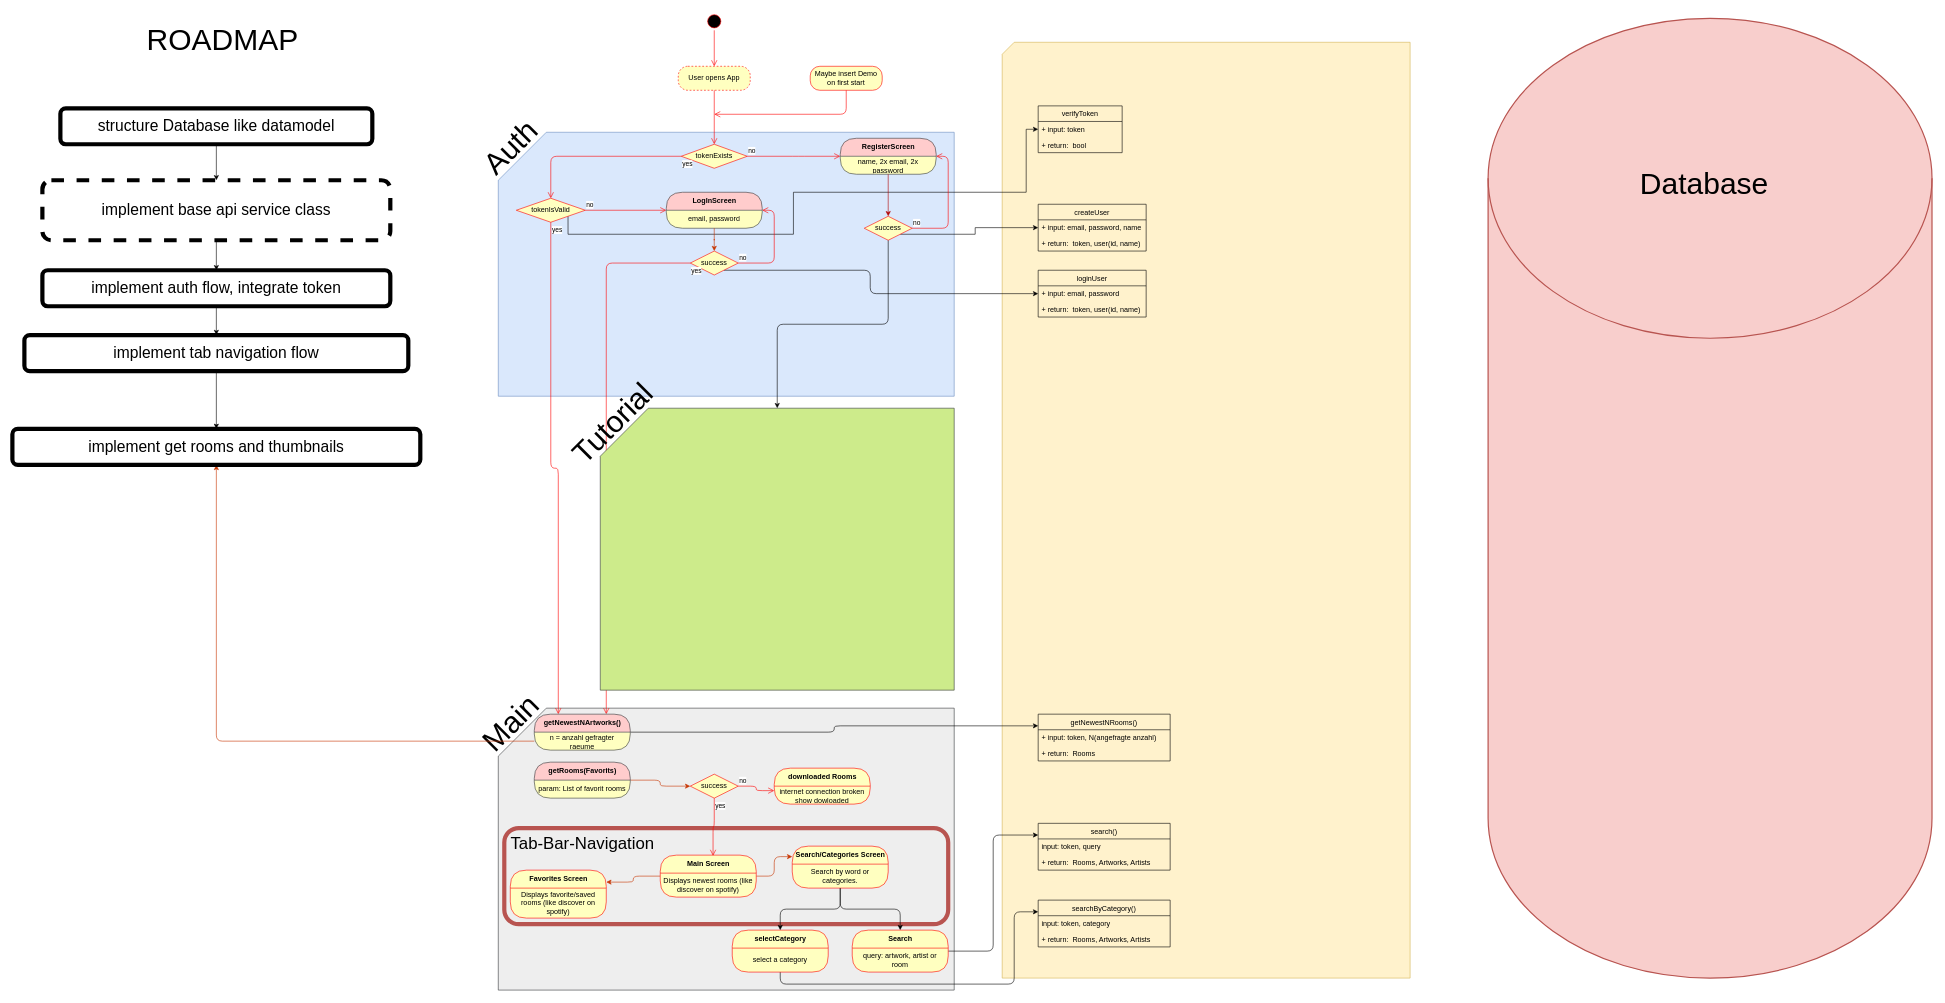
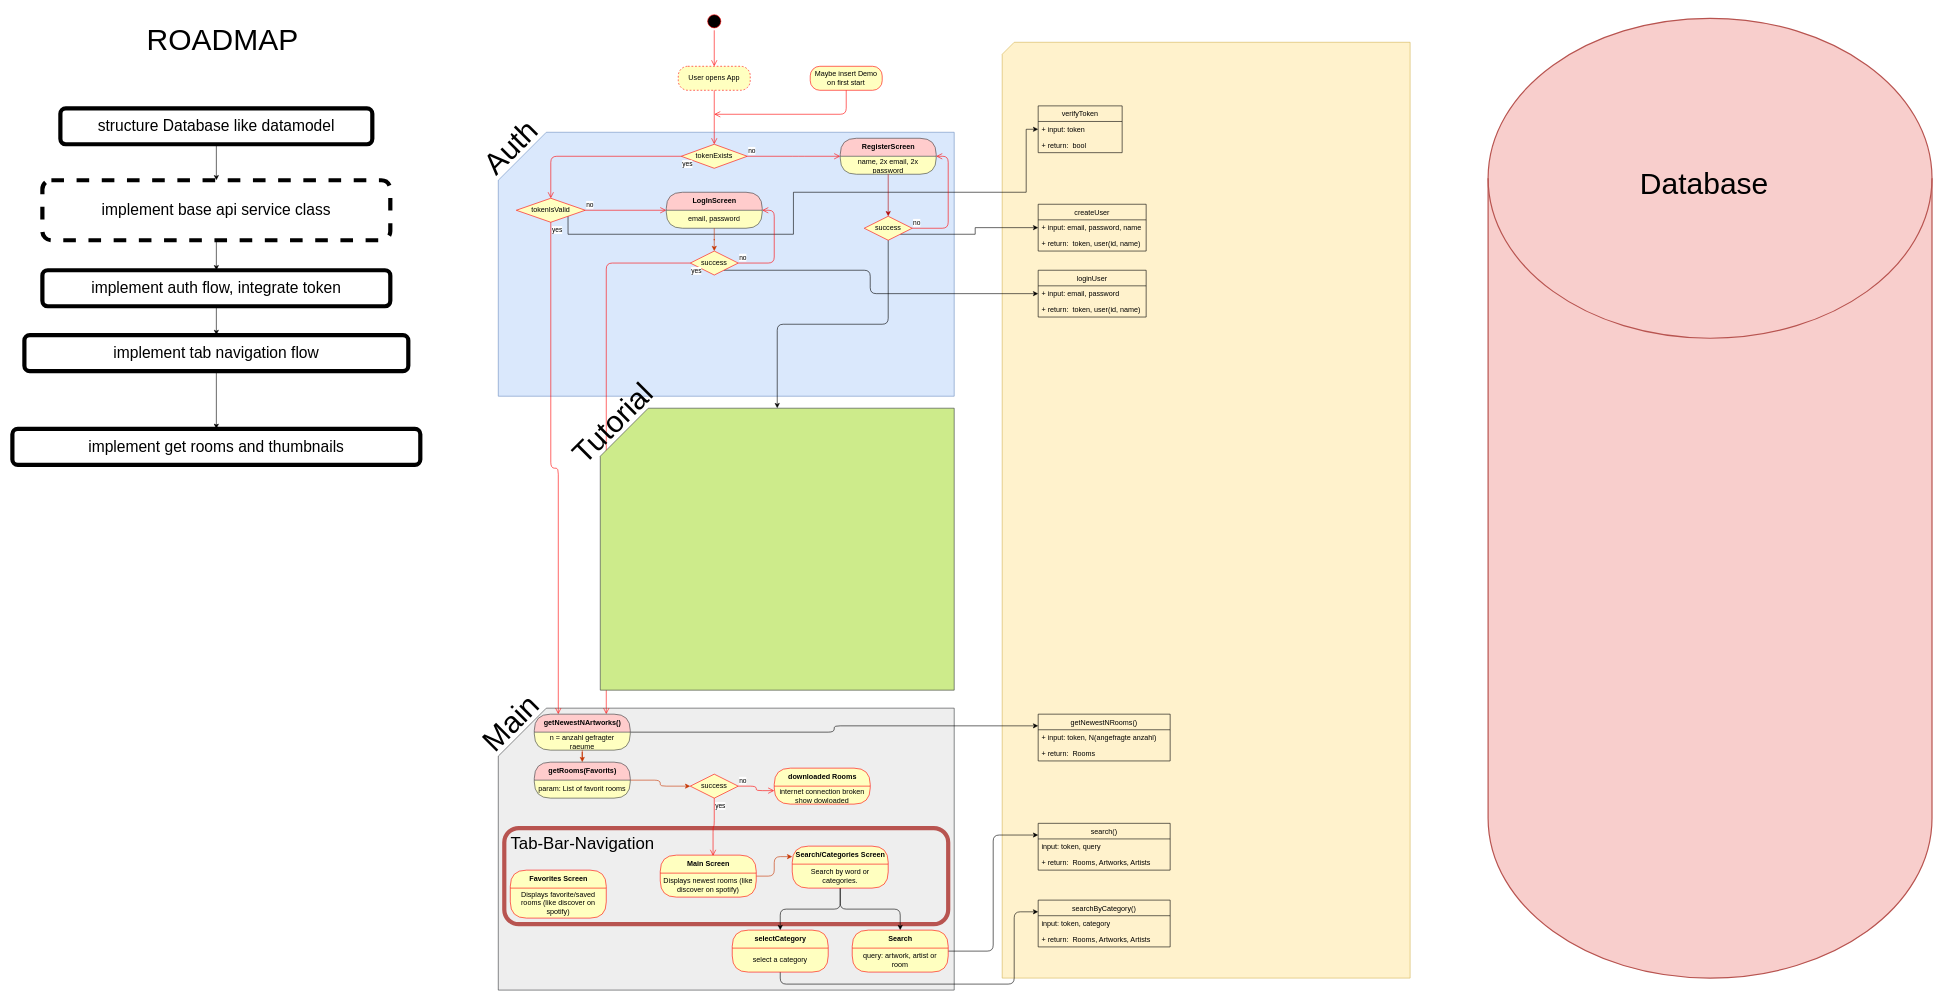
edge "n = anzahl gefragter raeume" -> "implement get rooms and thumbnails": now "n = anzahl gefragter raeume" -> "getRooms(Favorits)"
edge "Main Screen" -> "Favorites Screen": removed
